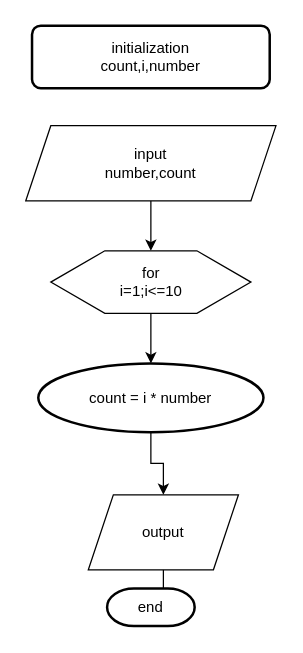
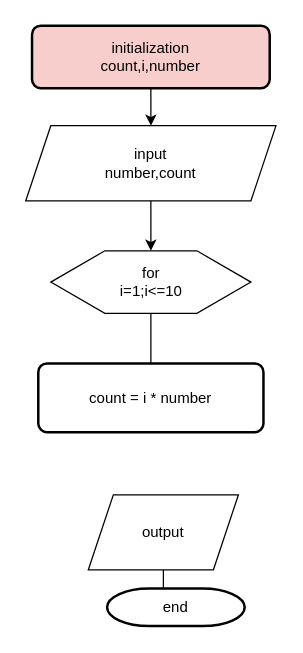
node "initialization count,i,number": fillcolor #ffffff -> #f8cecc
edge "initialization count,i,number" -> "input number,count": added
edge "for i=1;i<=10" -> "count = i * number": arrowhead classic -> none
node "count = i * number": shape ellipse -> rounded rectangle
edge "count = i * number" -> "output": removed
node "end": size 88x38 -> 138x38
